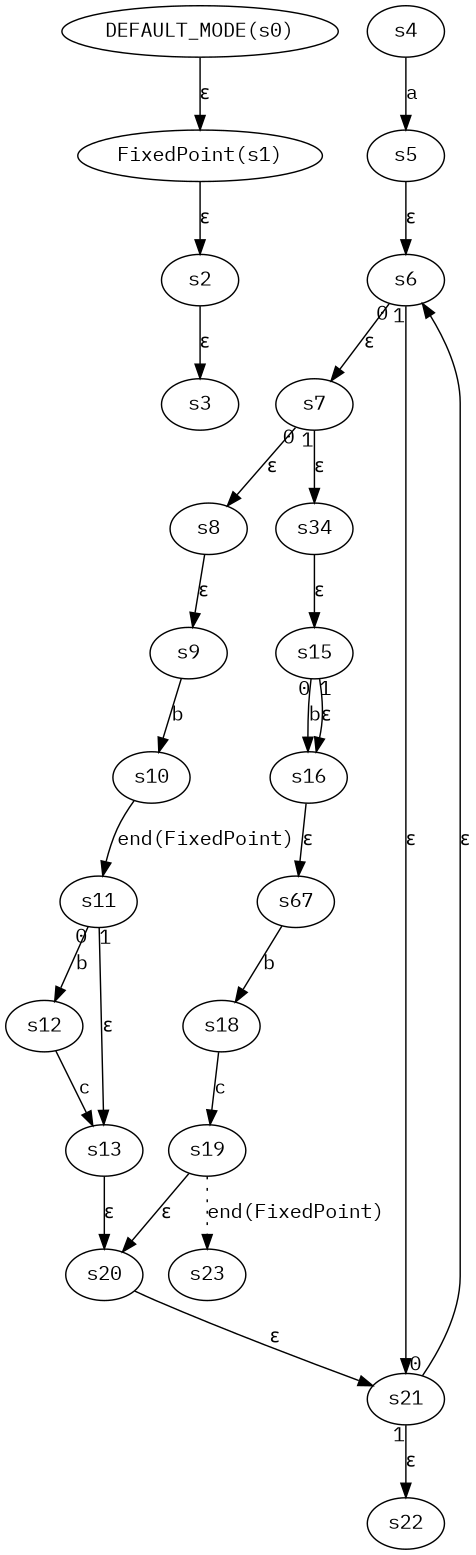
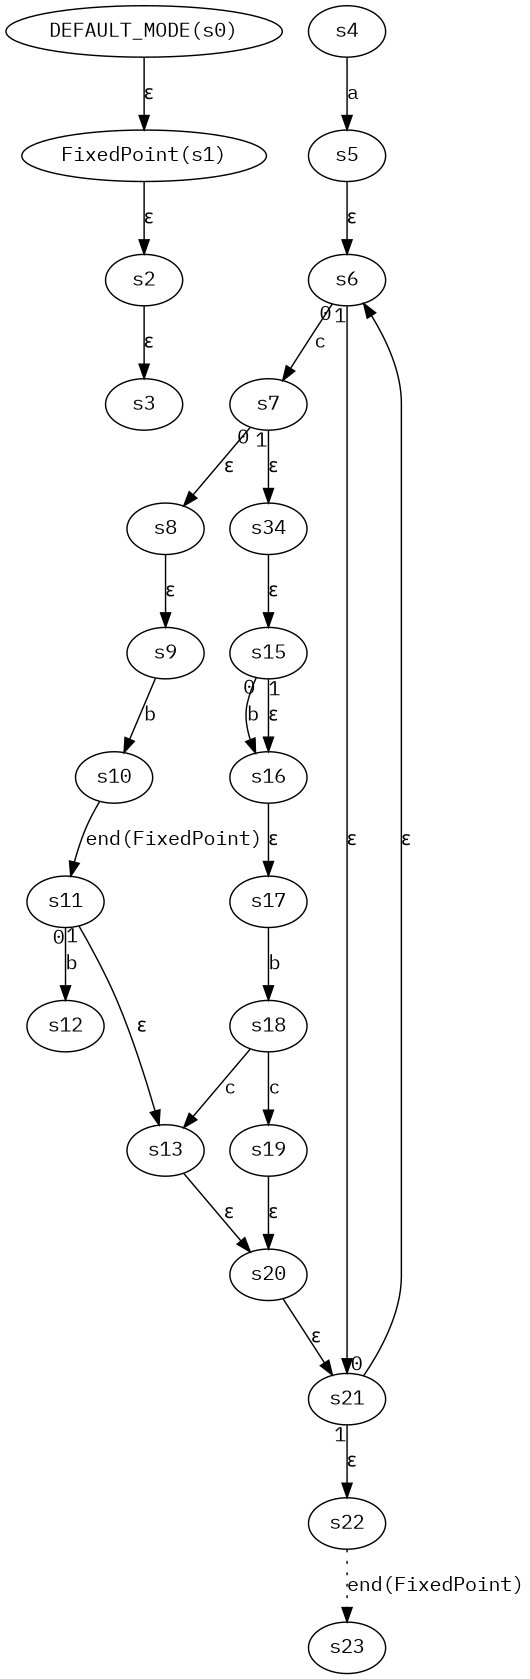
edge "s6" -> "s7": label "ε" -> "c"
node "s67": label "s67" -> "s17"
edge "s12" -> "s13": now "s18" -> "s13"
edge "s19" -> "s23": now "s22" -> "s23"
